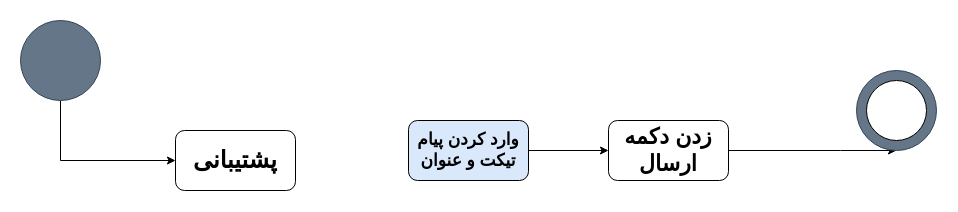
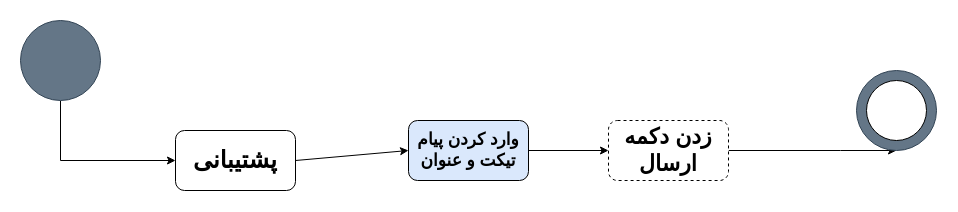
node "زدن دکمه ارسال": style solid -> dashed
edge "پشتیبانی" -> "وارد کردن پیام تیکت و عنوان": added
